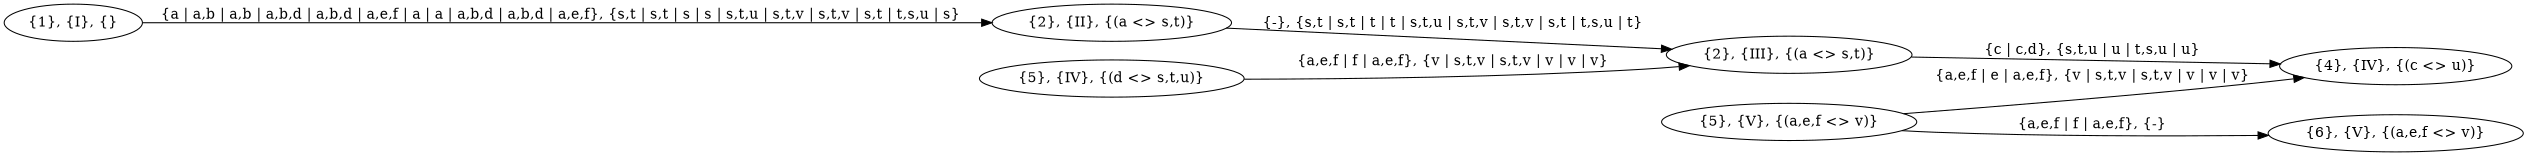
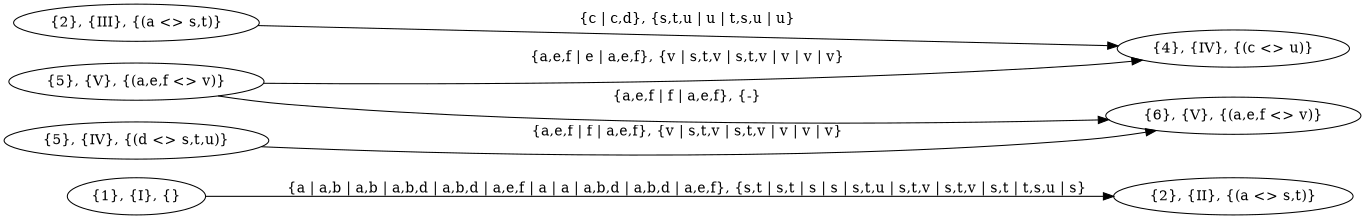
edge "{2}, {II}, {(a <> s,t)}" -> "{2}, {III}, {(a <> s,t)}": removed, label "{-}, {s,t | s,t | t | t | s,t,u | s,t,v | s,t,v | s,t | t,s,u | t}"
edge "{5}, {IV}, {(d <> s,t,u)}" -> "{2}, {III}, {(a <> s,t)}": now "{5}, {IV}, {(d <> s,t,u)}" -> "{6}, {V}, {(a,e,f <> v)}"
